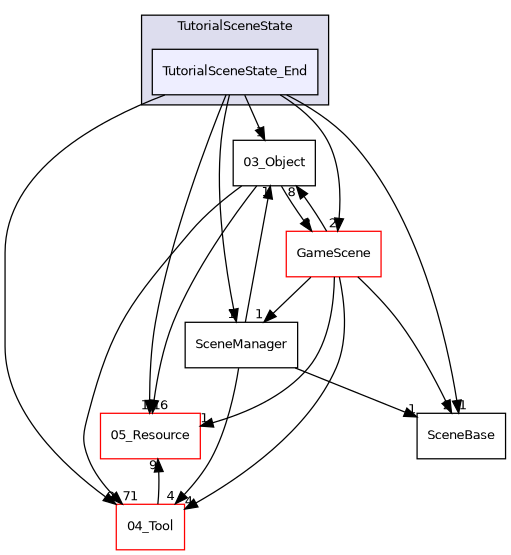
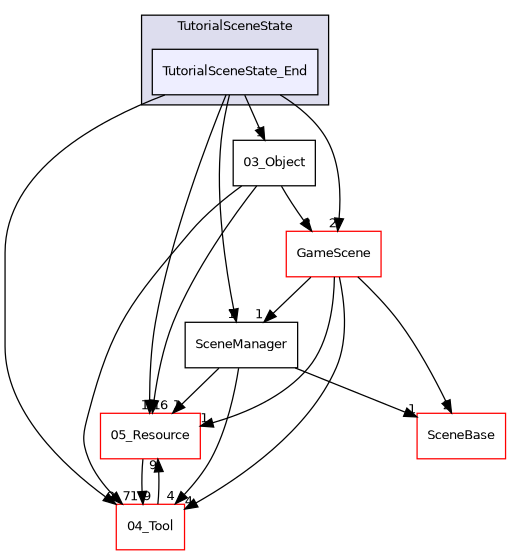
edge "GameScene" -> "03_Object": removed
edge "TutorialSceneState_End" -> "SceneBase": removed
edge "SceneManager" -> "03_Object": now "SceneManager" -> "05_Resource"
node "SceneBase": color black -> red
edge "05_Resource" -> "04_Tool": added
